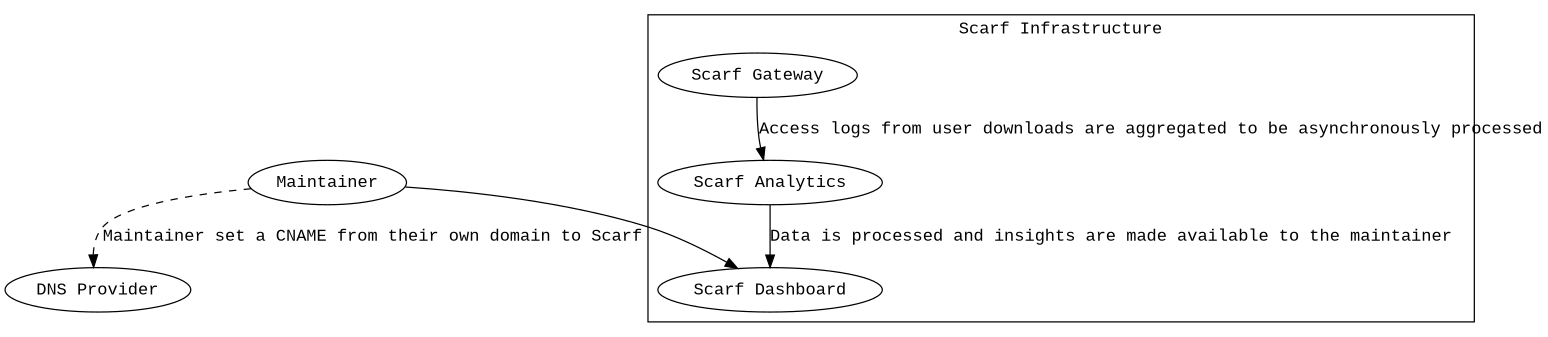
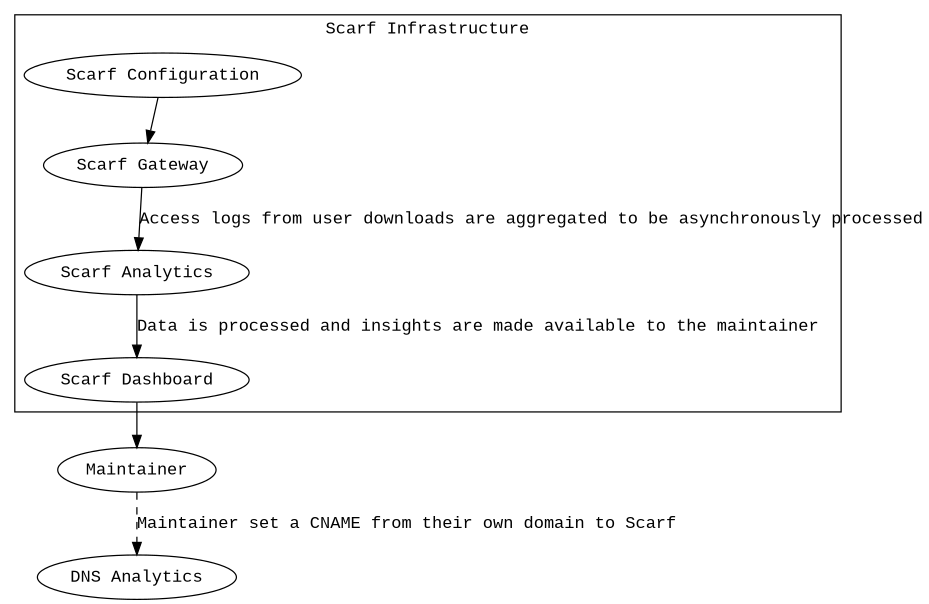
node "Scarf Configuration": added
edge "Maintainer" -> "Scarf Dashboard": reversed
node "DNS Provider": label "DNS Provider" -> "DNS Analytics"
